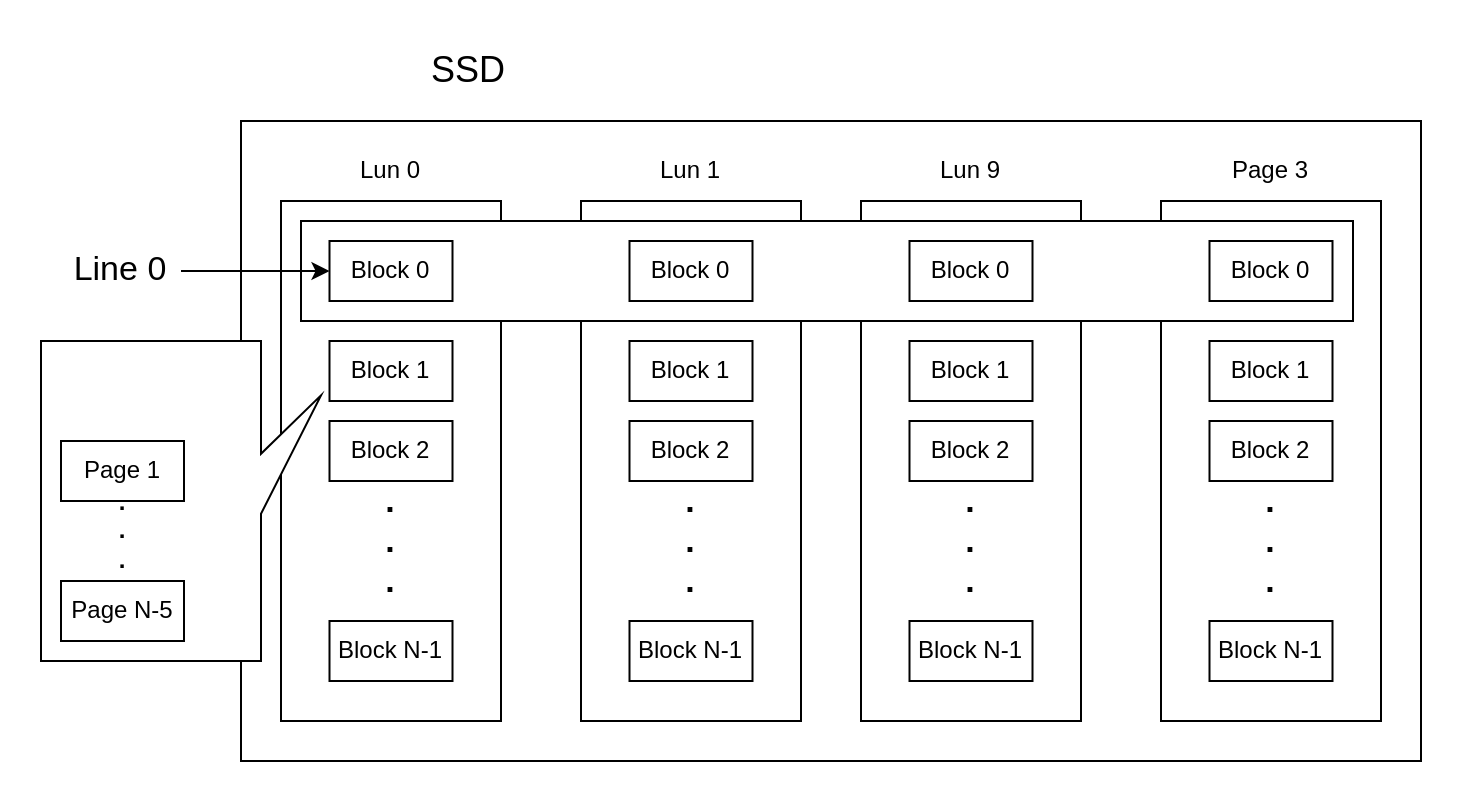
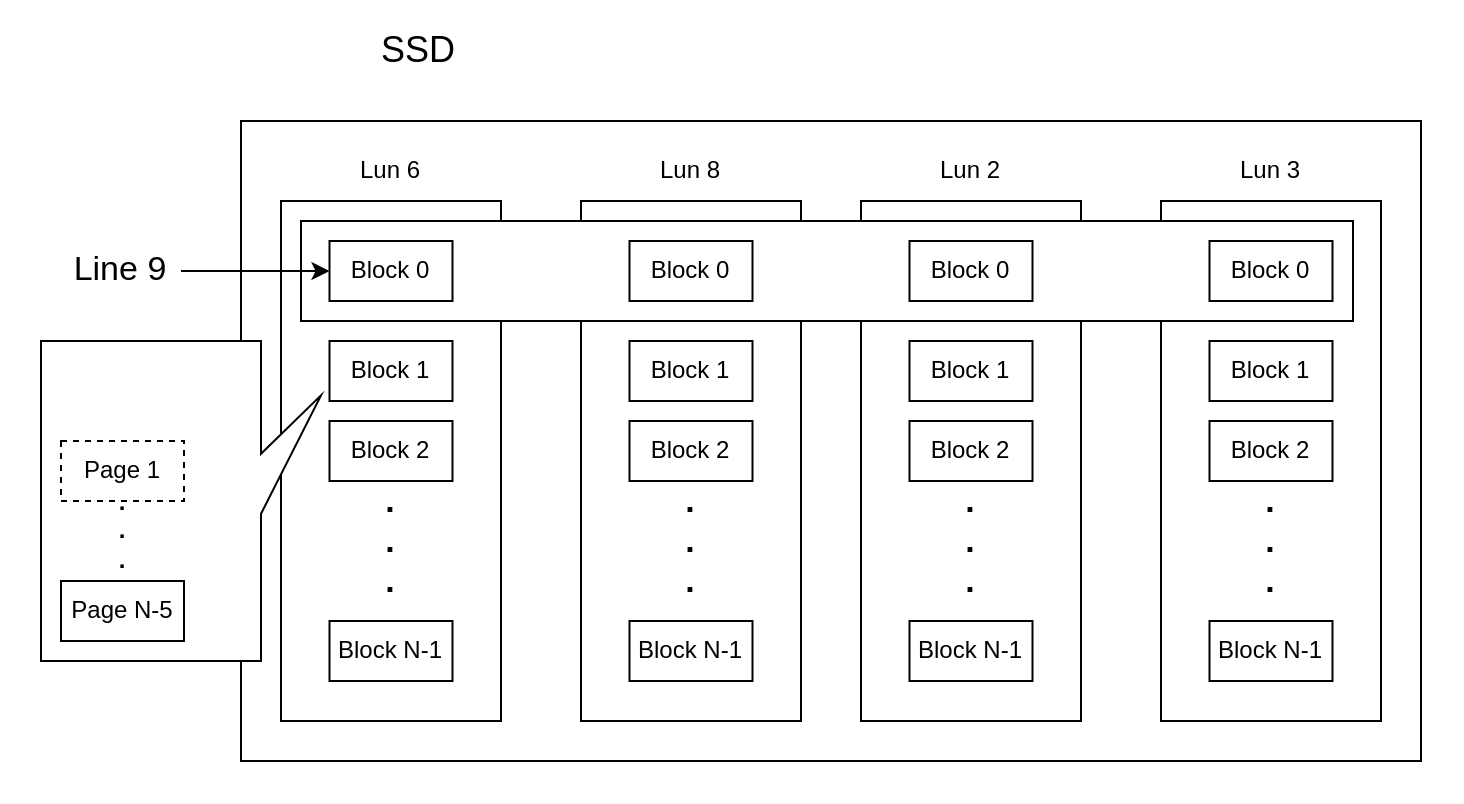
node "SSD": moved (469, 71) -> (419, 51)
node "Lun 0": label "Lun 0" -> "Lun 6"
node "Lun 1": label "Lun 1" -> "Lun 8"
node "Lun 9": label "Lun 9" -> "Lun 2"
node "Page 3": label "Page 3" -> "Lun 3"
node "Line 0": label "Line 0" -> "Line 9"
node "Page 1": style solid -> dashed
